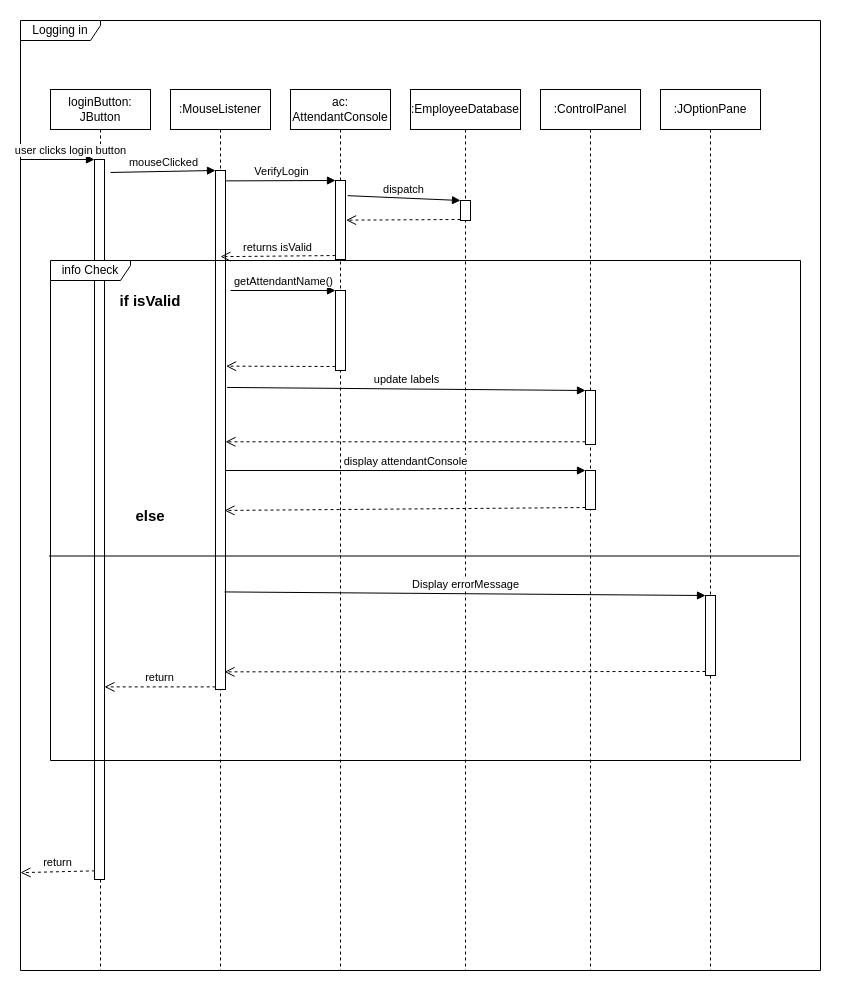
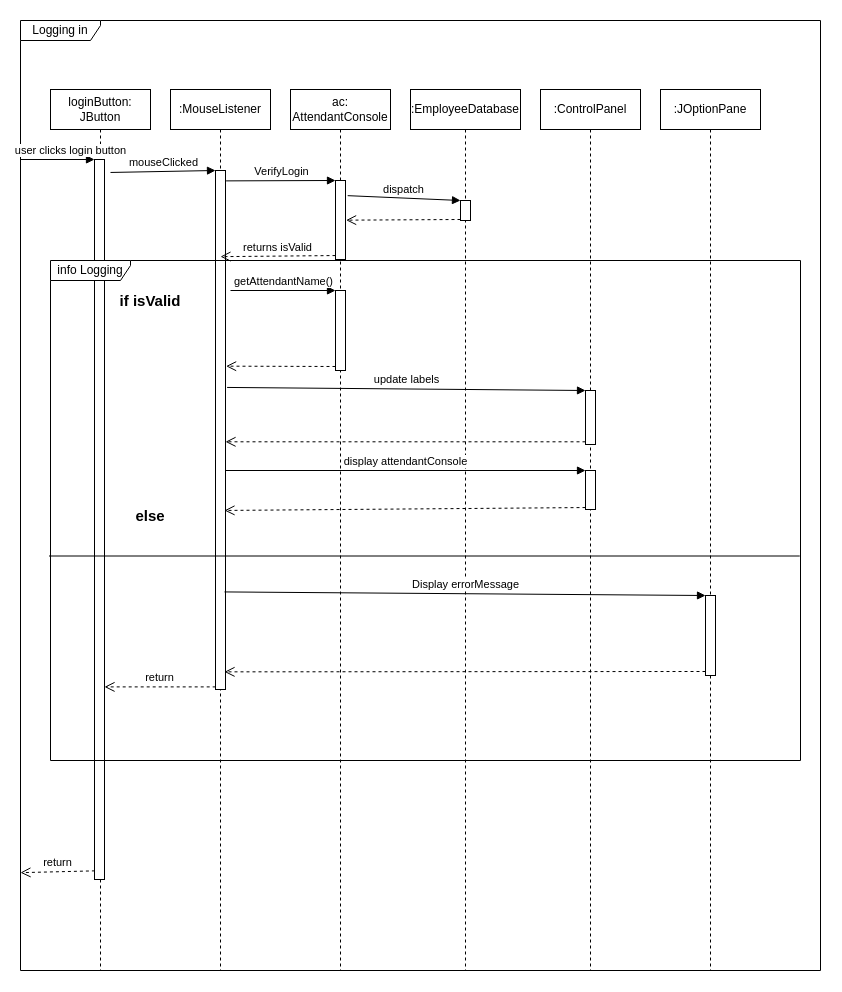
node "info Check": label "info Check" -> "info Logging"
